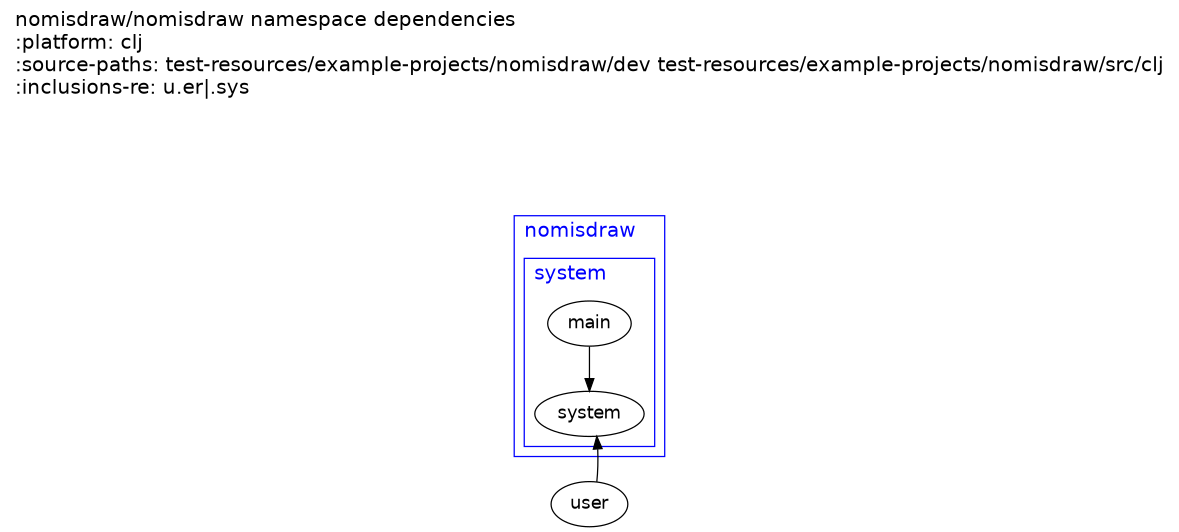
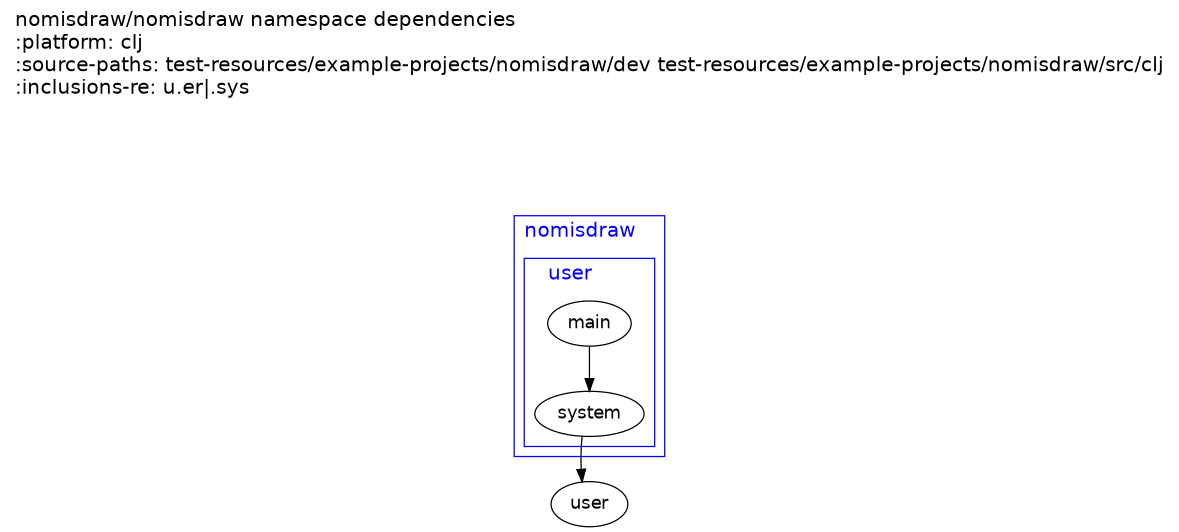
cluster "system": label "system" -> "user"
edge "user" -> "system": reversed
